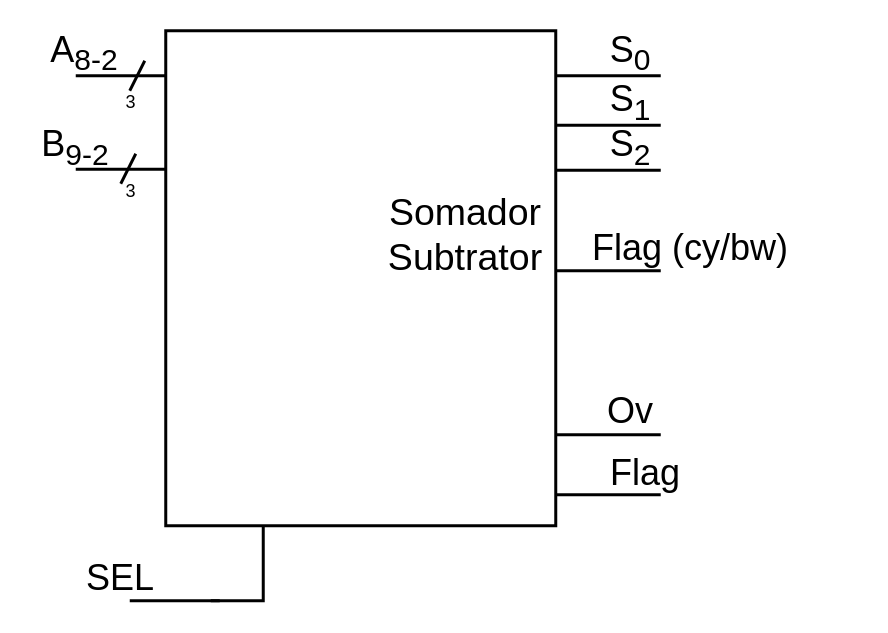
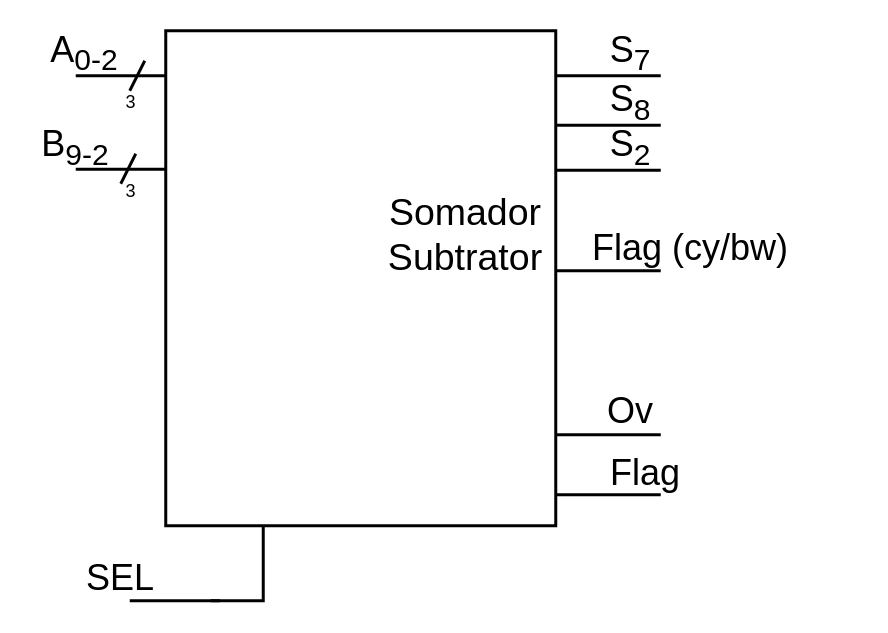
node "A8-2": label "A8-2" -> "A0-2"
node "S0": label "S0" -> "S7"
node "S1": label "S1" -> "S8"
